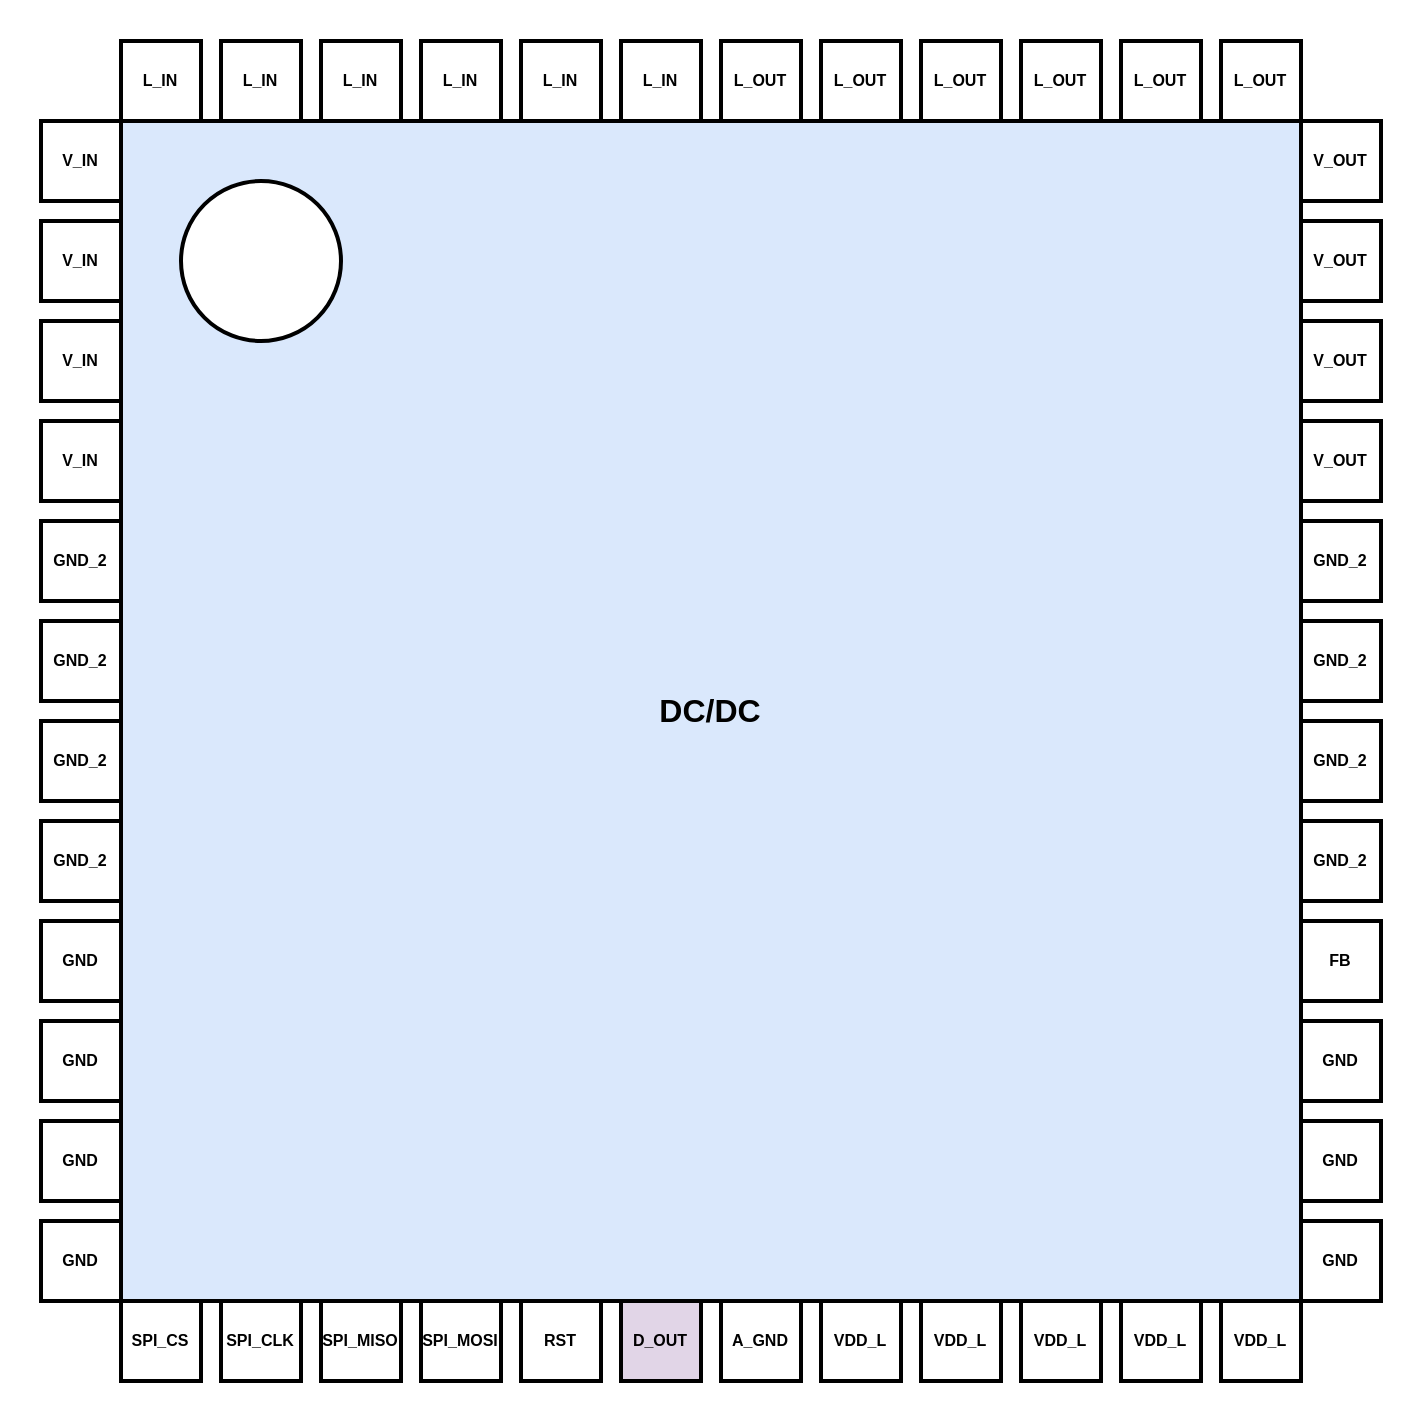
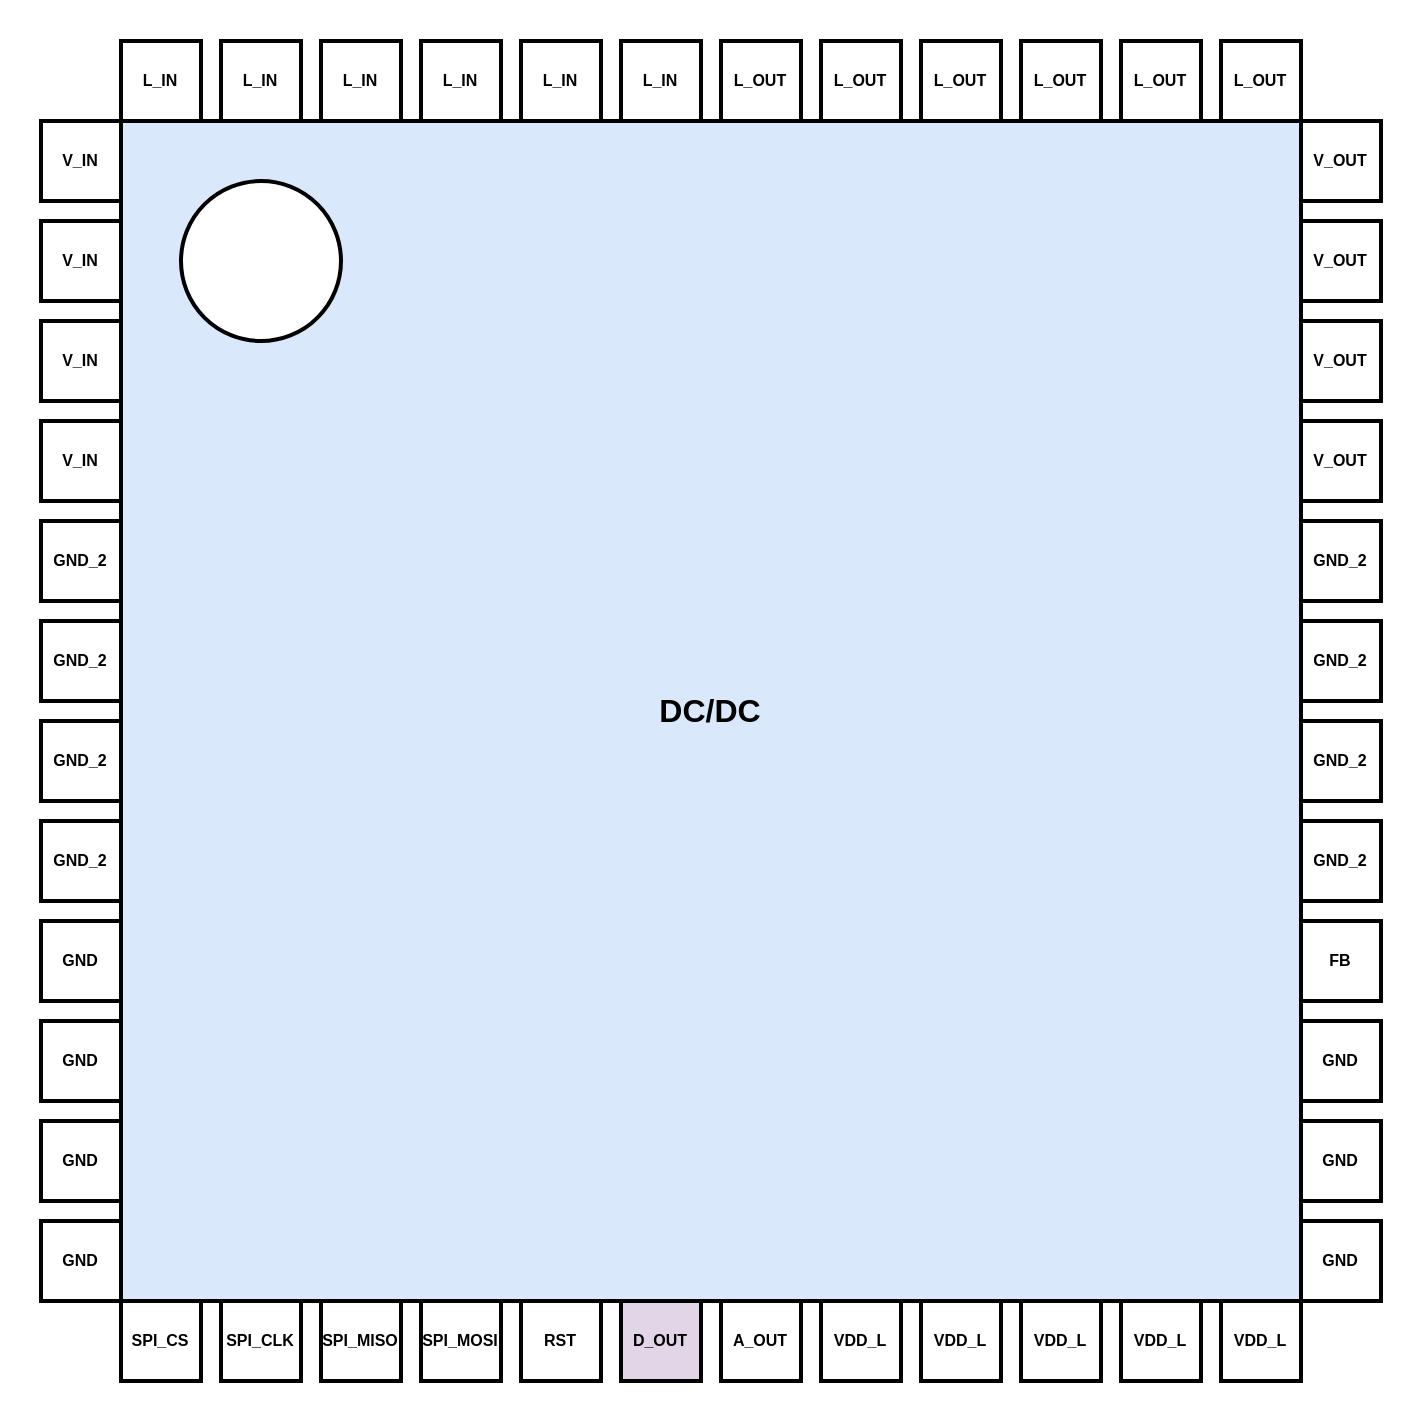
node "A_GND": label "A_GND" -> "A_OUT"
